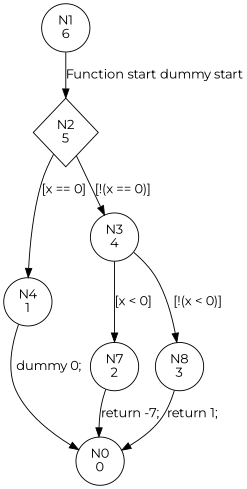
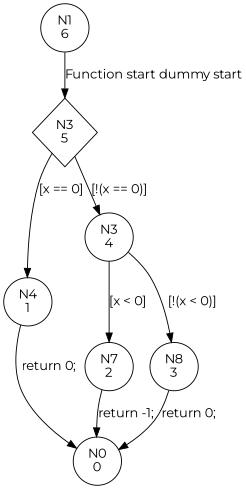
node "N2 5": label "N2 5" -> "N3 5"
edge "N4 1" -> "N0 0": label "dummy 0;" -> "return 0;"
edge "N7 2" -> "N0 0": label "return -7;" -> "return -1;"
edge "N8 3" -> "N0 0": label "return 1;" -> "return 0;"
